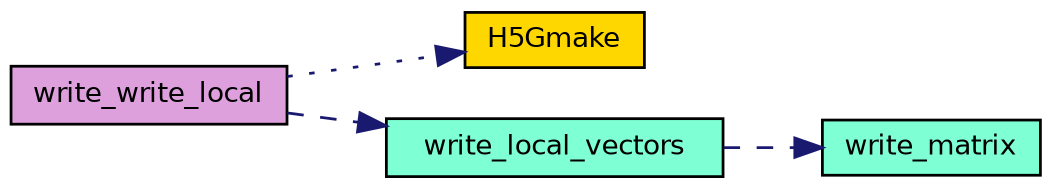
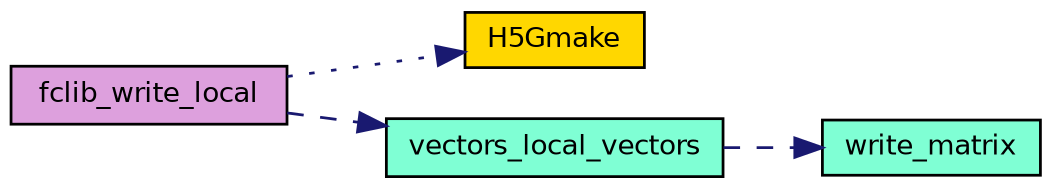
node "write_write_local": label "write_write_local" -> "fclib_write_local"
node "write_local_vectors": label "write_local_vectors" -> "vectors_local_vectors"
